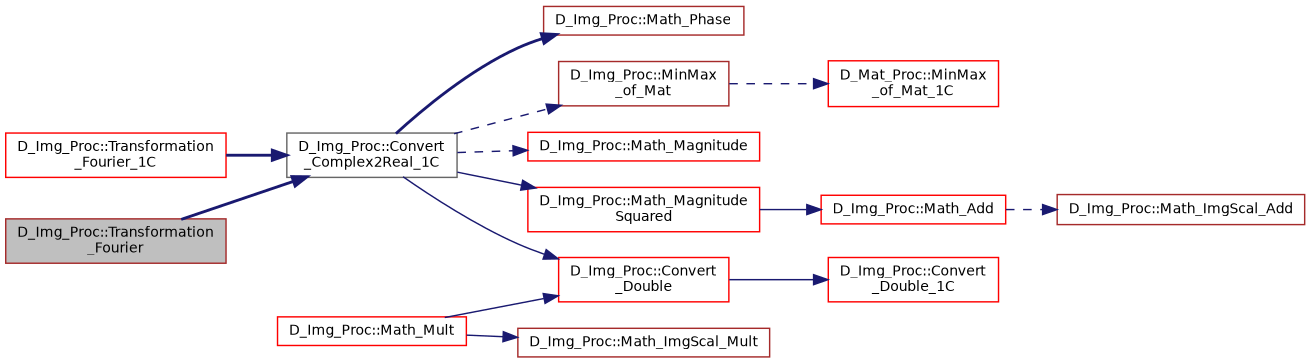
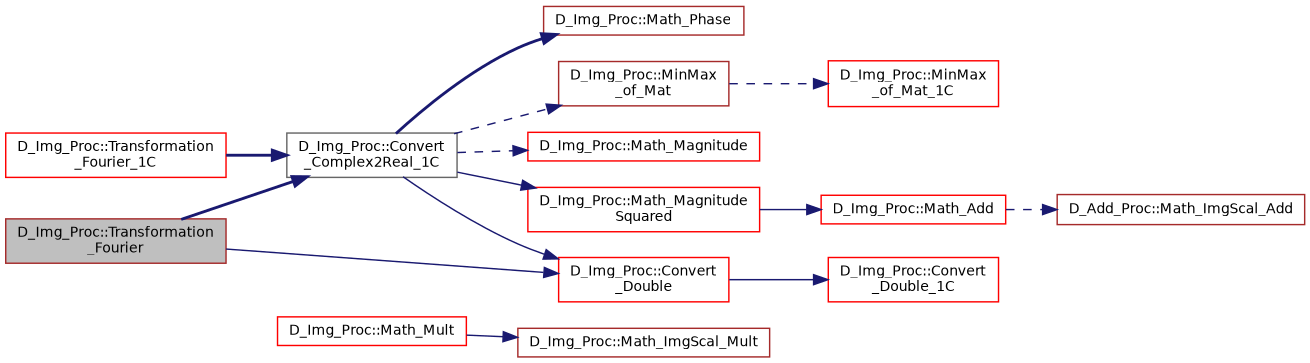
node "D_Mat_Proc::MinMax _of_Mat_1C": label "D_Mat_Proc::MinMax _of_Mat_1C" -> "D_Img_Proc::MinMax _of_Mat_1C"
node "D_Img_Proc::Math_ImgScal_Add": label "D_Img_Proc::Math_ImgScal_Add" -> "D_Add_Proc::Math_ImgScal_Add"
edge "D_Img_Proc::Math_Mult" -> "D_Img_Proc::Convert _Double": now "D_Img_Proc::Transformation _Fourier" -> "D_Img_Proc::Convert _Double"
